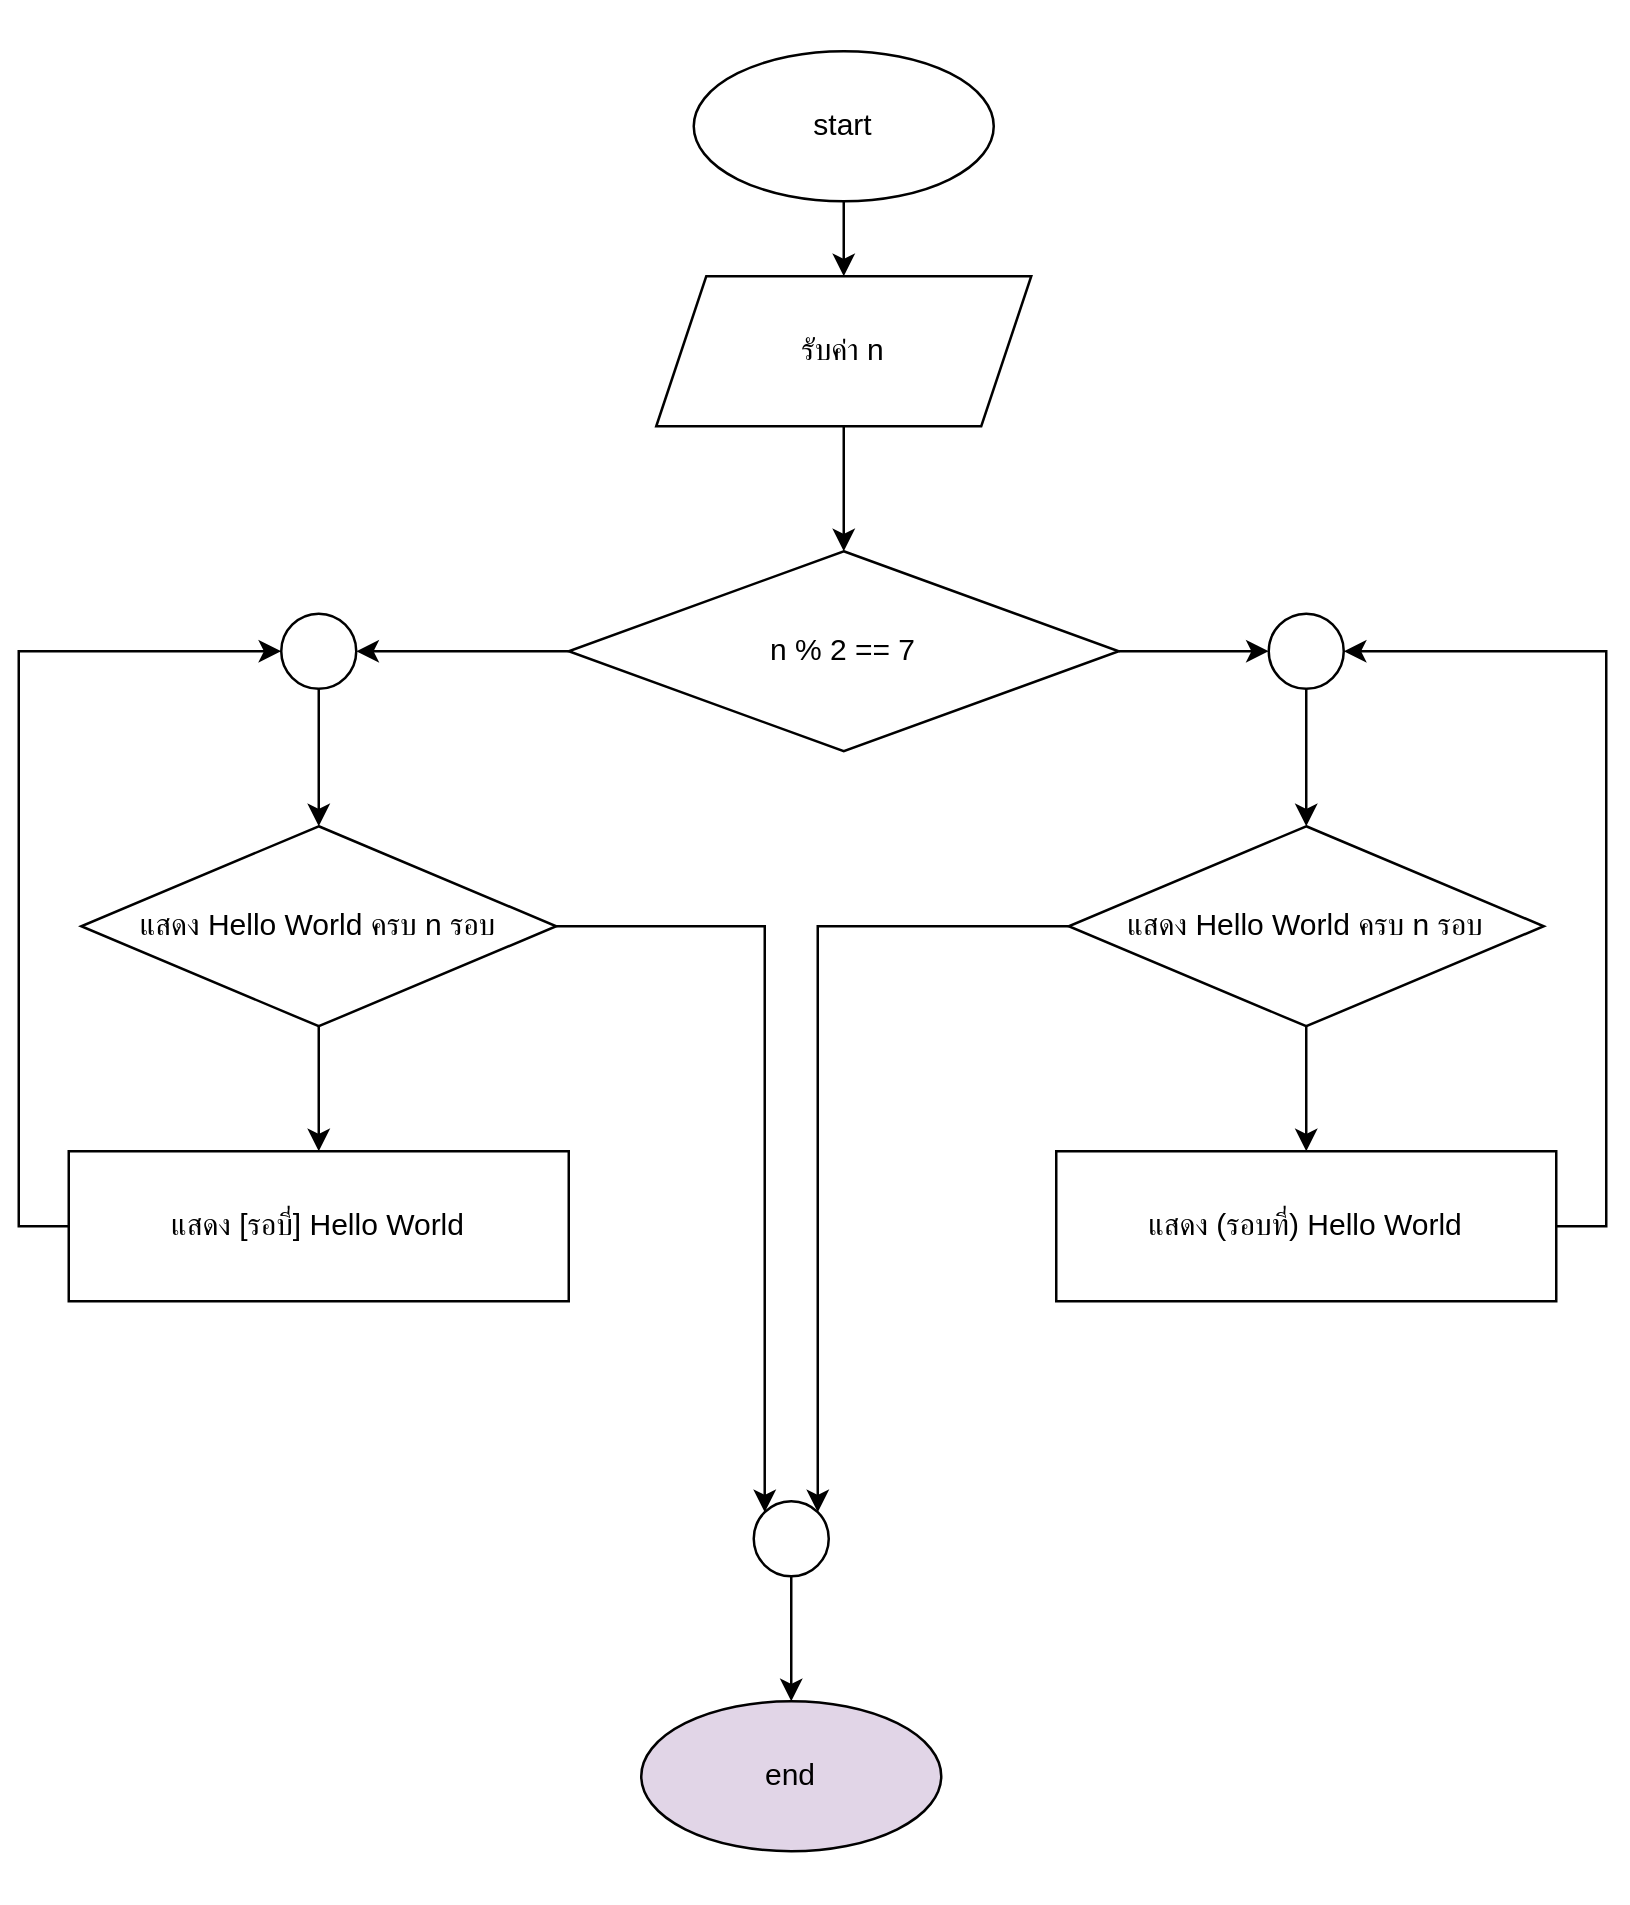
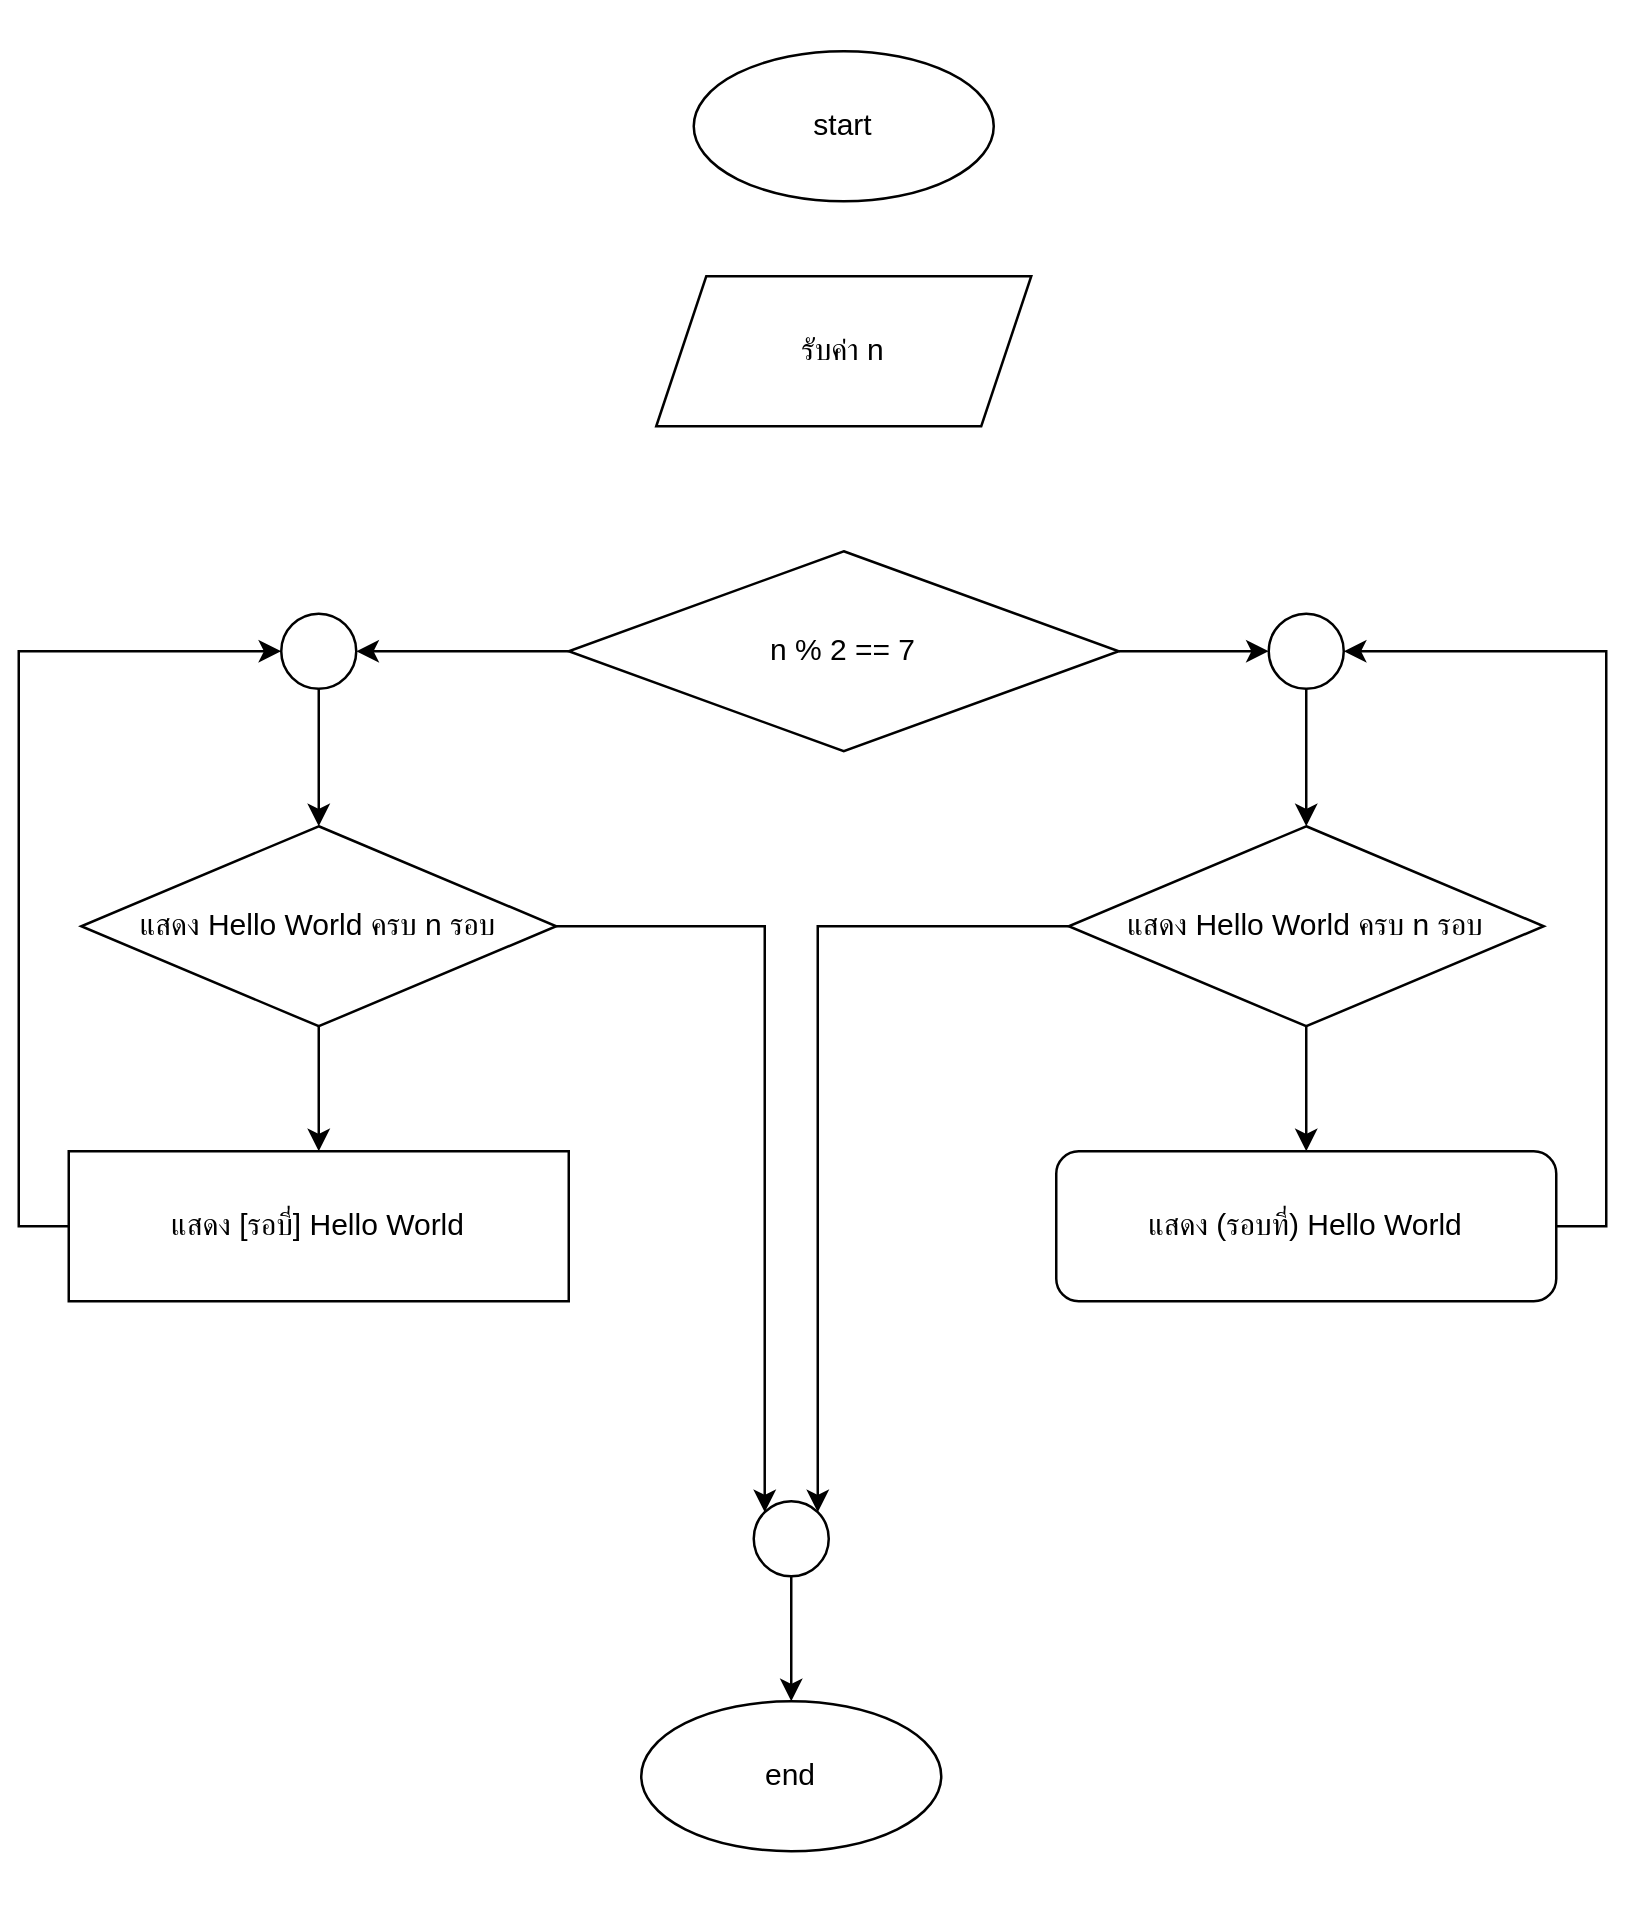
edge "start" -> "รับค่า n": removed
edge "รับค่า n" -> "n % 2 == 7": removed
node "แสดง (รอบที่) Hello World": shape rectangle -> rounded rectangle
node "end": fillcolor #e1d5e7 -> #ffffff
